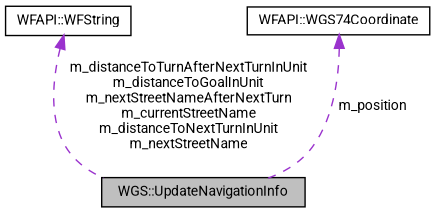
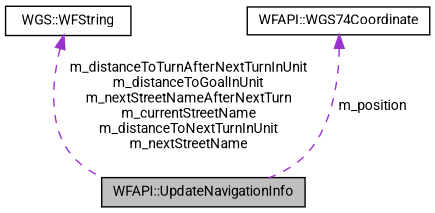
node "WFAPI::WFString": label "WFAPI::WFString" -> "WGS::WFString"
node "WGS::UpdateNavigationInfo": label "WGS::UpdateNavigationInfo" -> "WFAPI::UpdateNavigationInfo"
